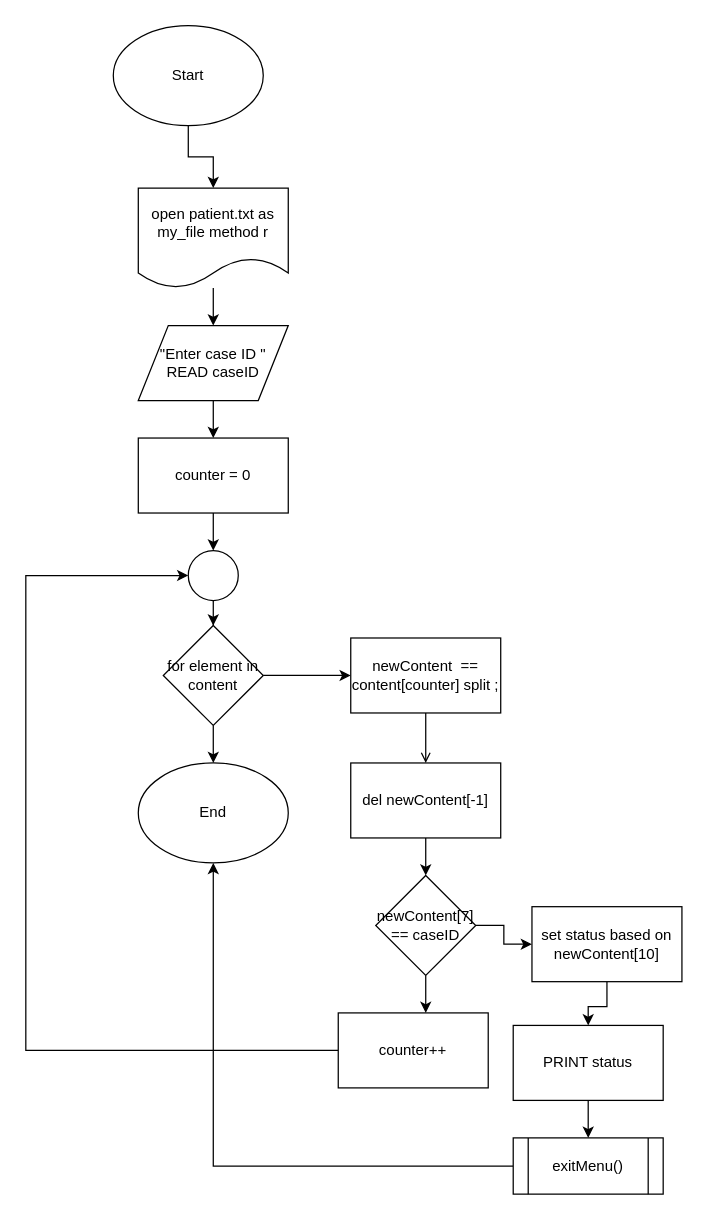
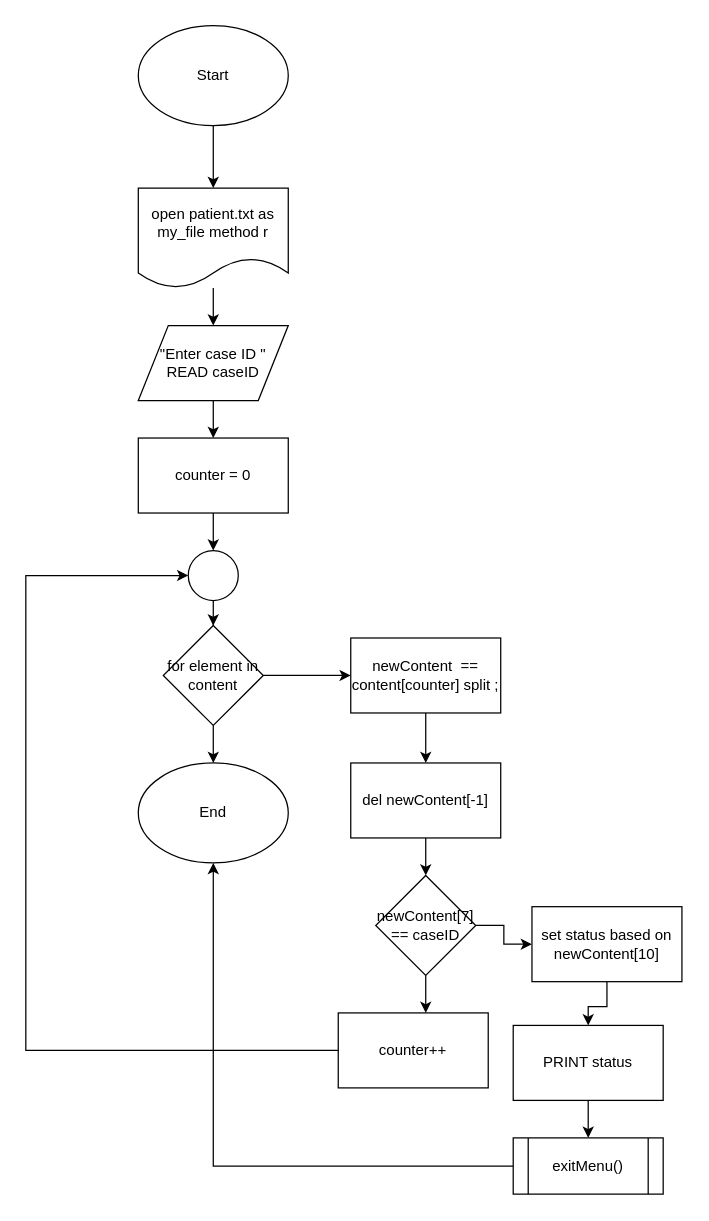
node "Start": moved (188, 76) -> (213, 76)
edge "newContent == content[counter] split ;" -> "del newContent[-1]": arrowhead open -> classic
